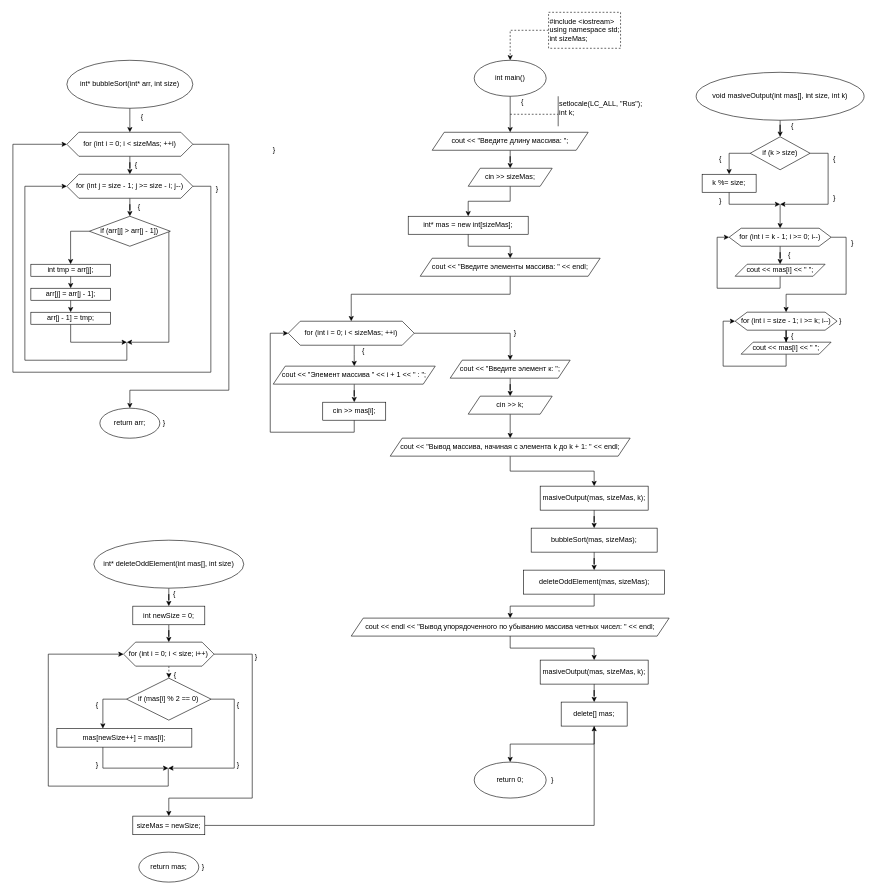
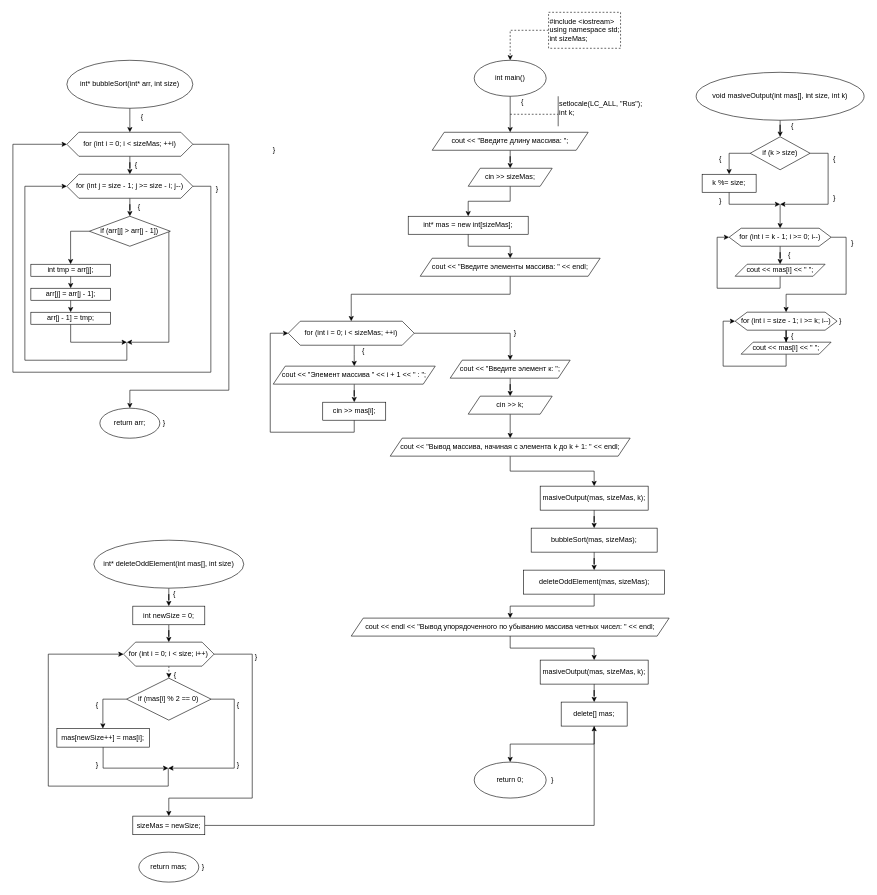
node "mas[newSize++] = mas[i];": size 135x19 -> 92x19
